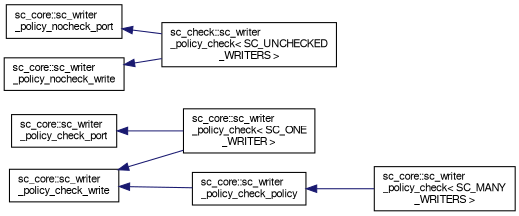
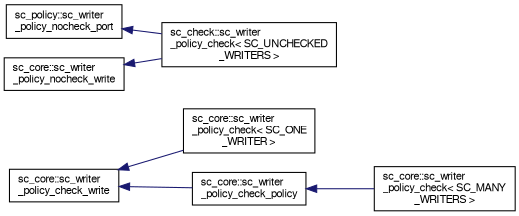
node "sc_core::sc_writer _policy_nocheck_port": label "sc_core::sc_writer _policy_nocheck_port" -> "sc_policy::sc_writer _policy_nocheck_port"
node "sc_core::sc_writer _policy_check_port": removed
